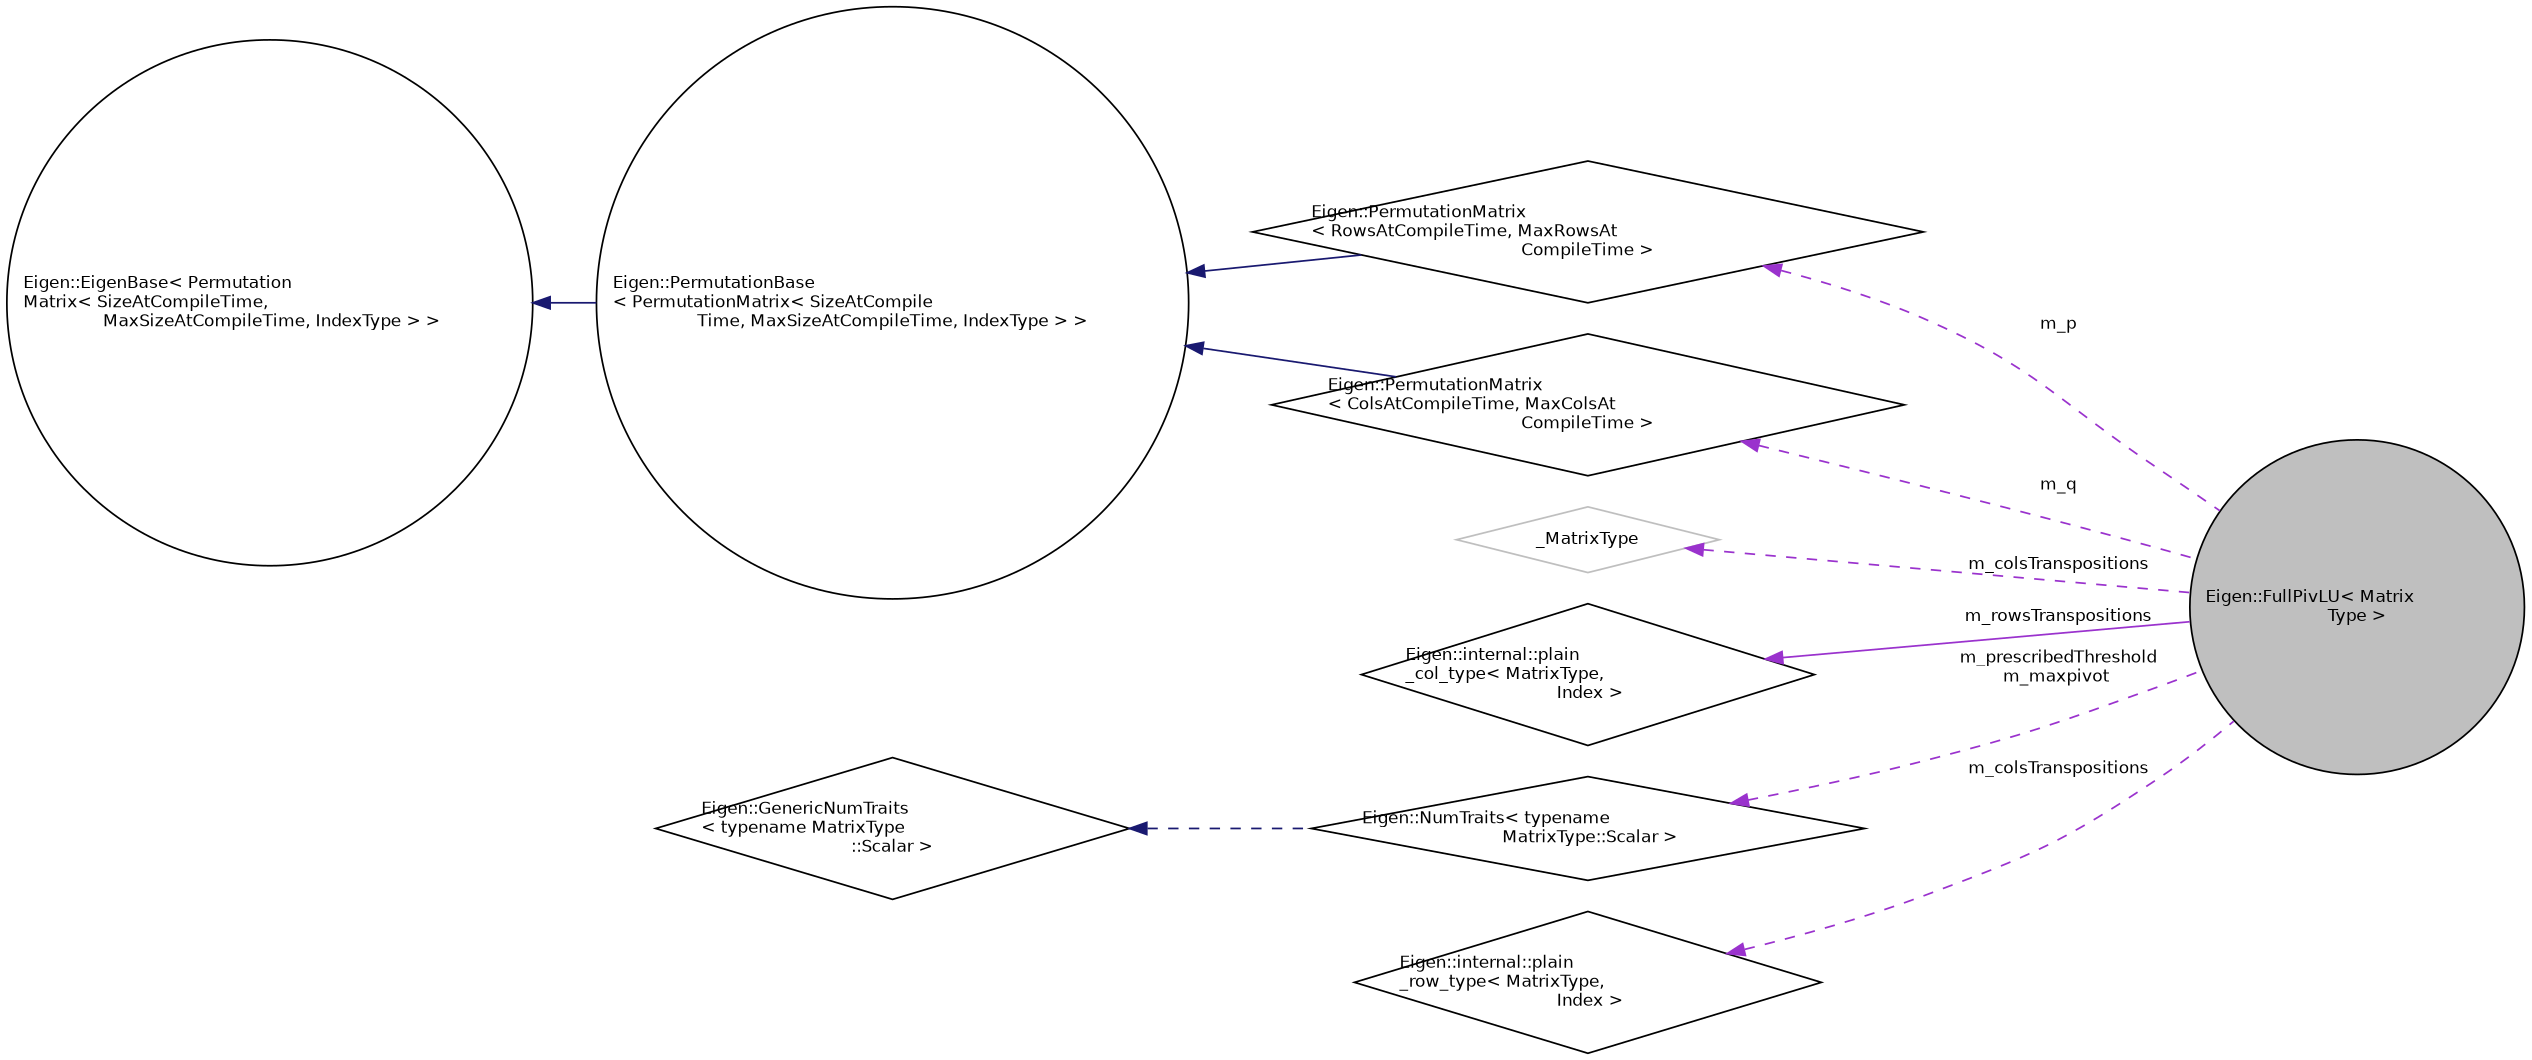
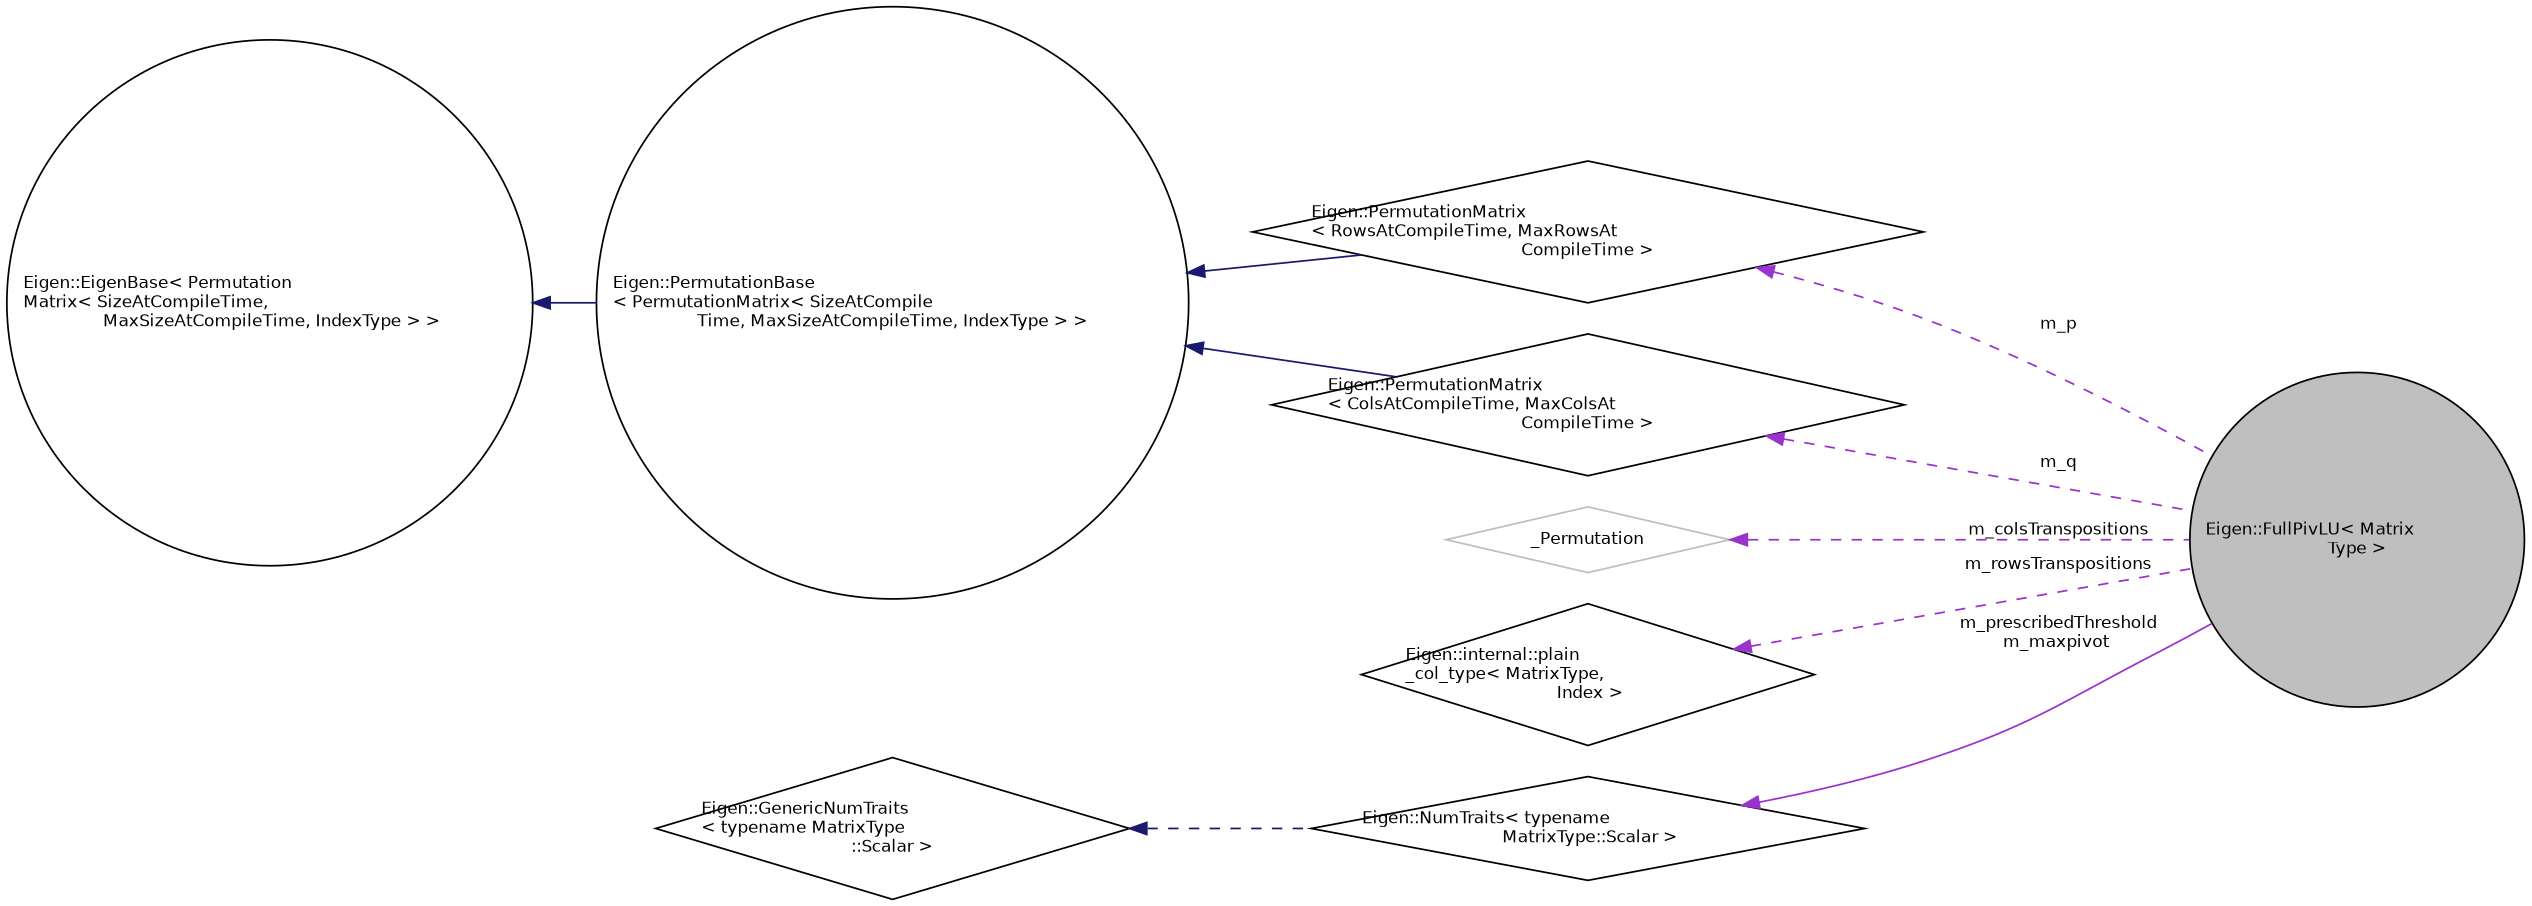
node "_MatrixType": label "_MatrixType" -> "_Permutation"
edge "Eigen::FullPivLU< Matrix Type >" -> "Eigen::internal::plain _col_type< MatrixType, Index >": style solid -> dashed
edge "Eigen::FullPivLU< Matrix Type >" -> "Eigen::NumTraits< typename MatrixType::Scalar >": style dashed -> solid
node "Eigen::internal::plain _row_type< MatrixType, Index >": removed
